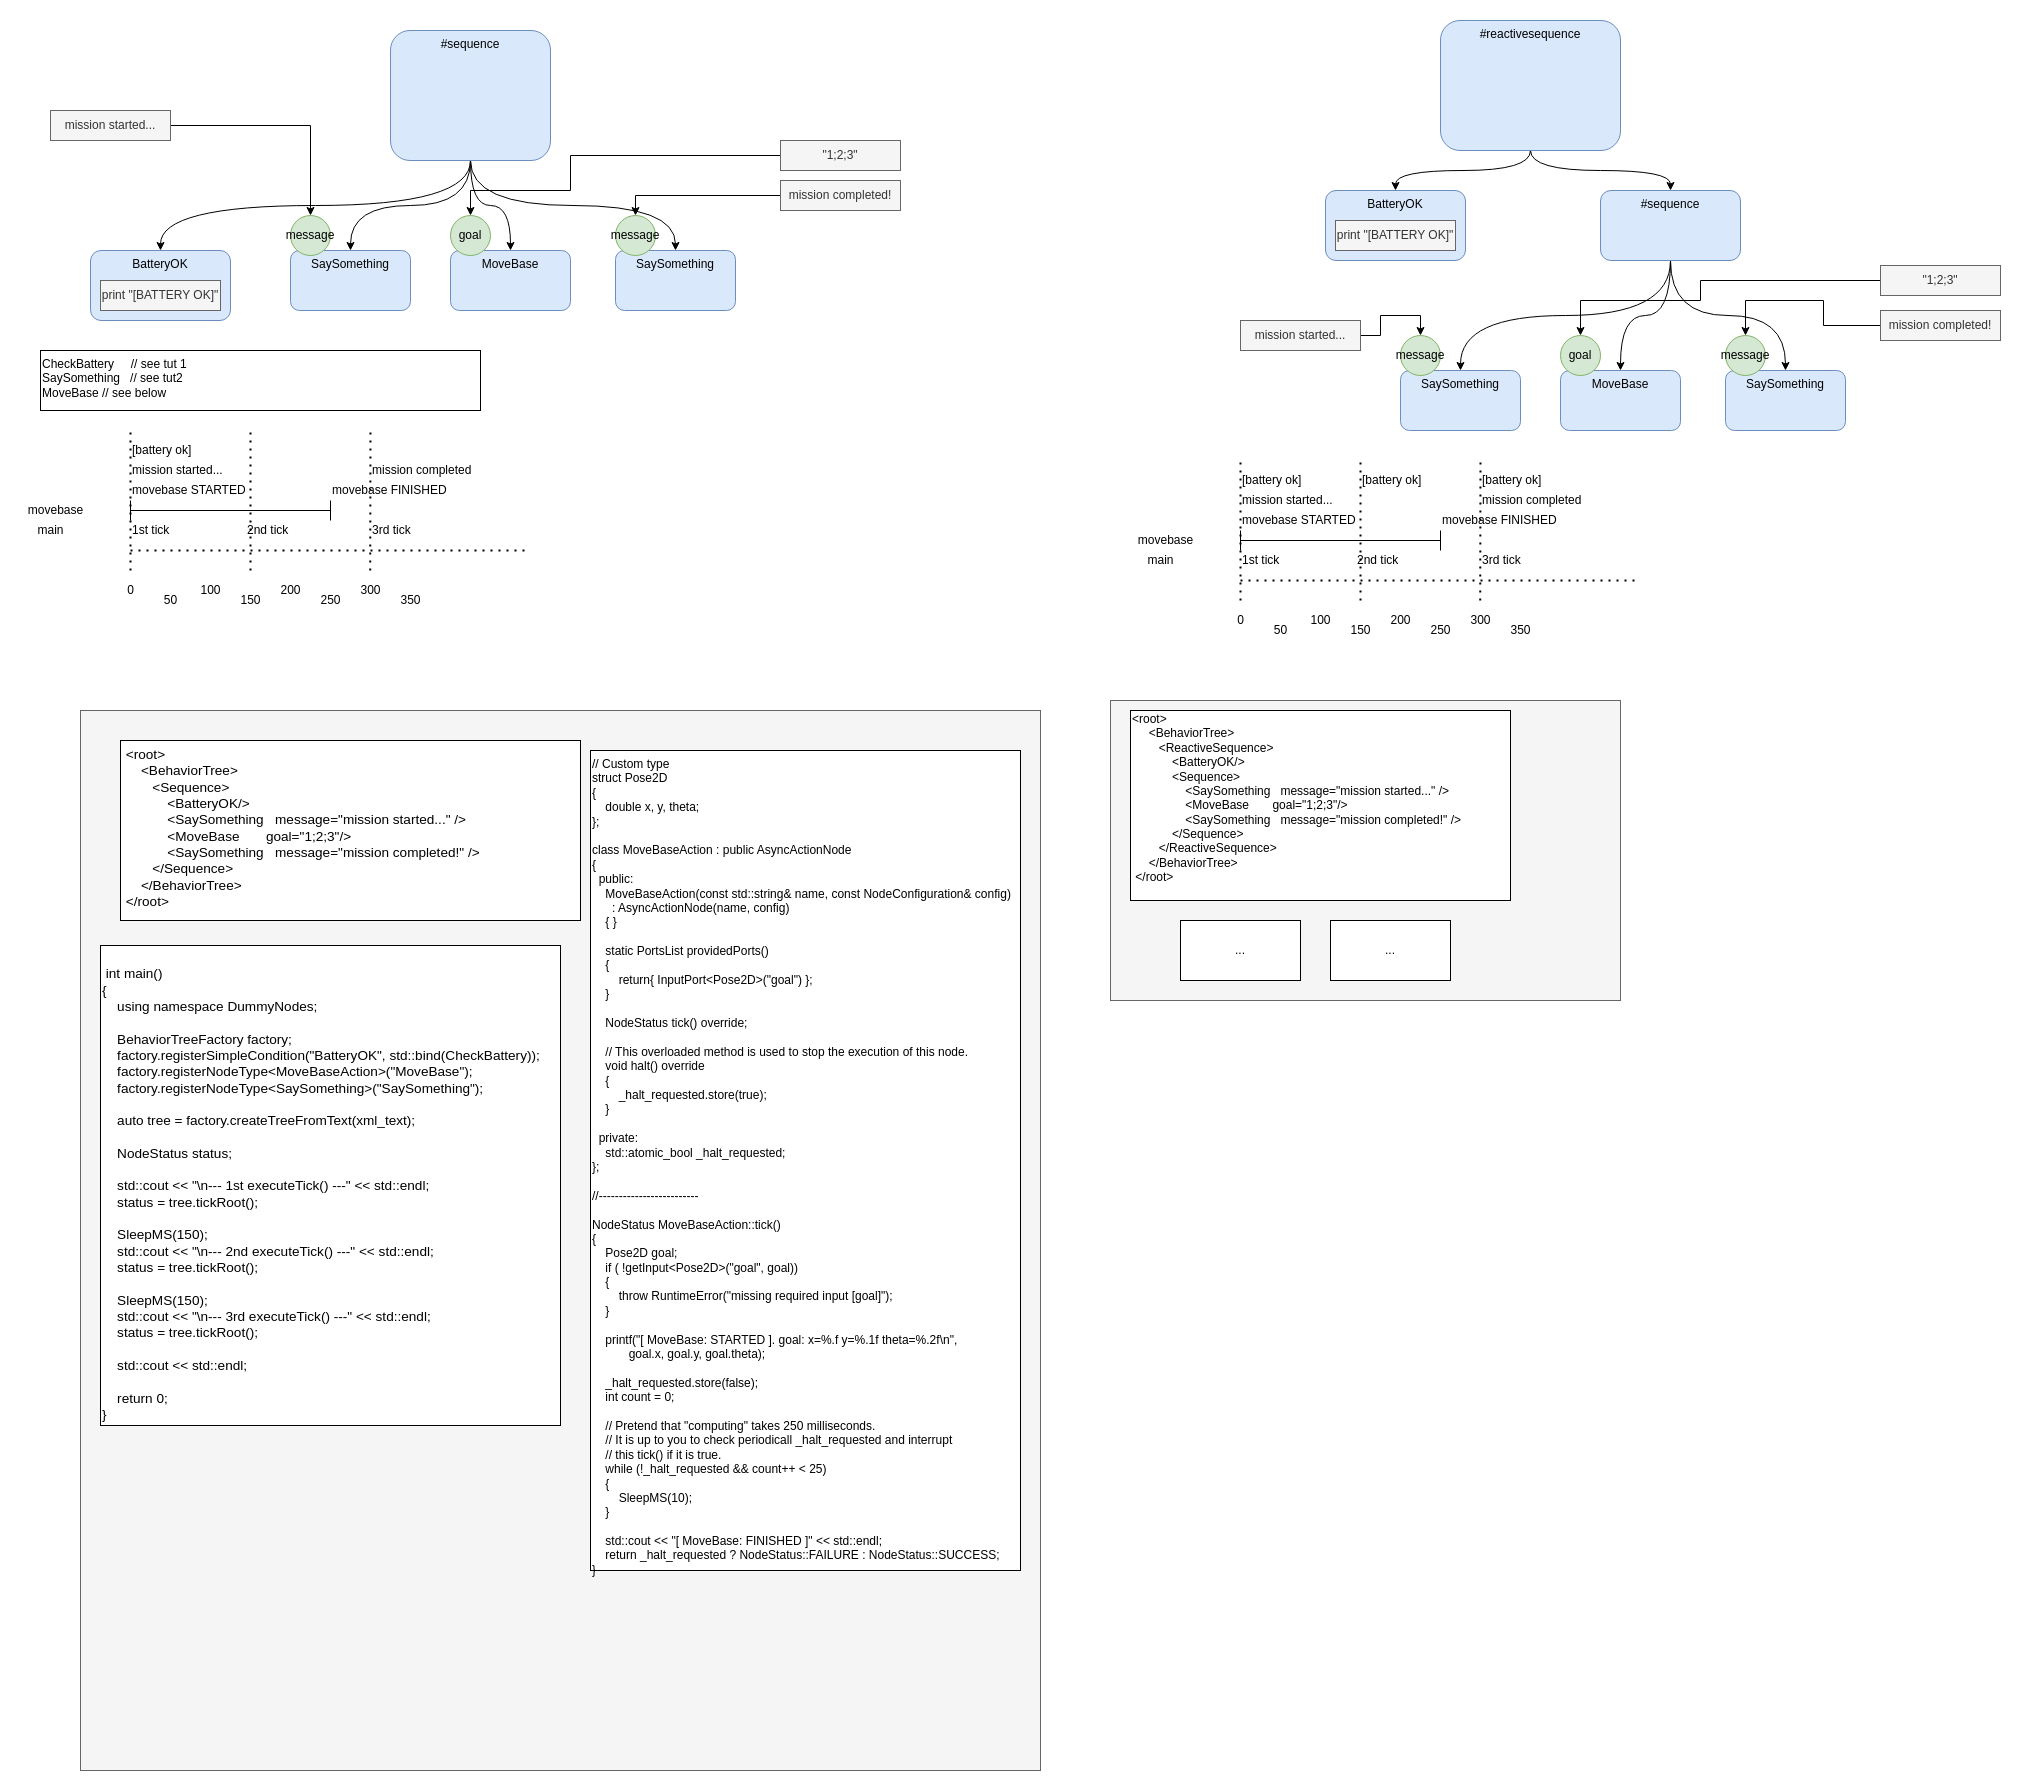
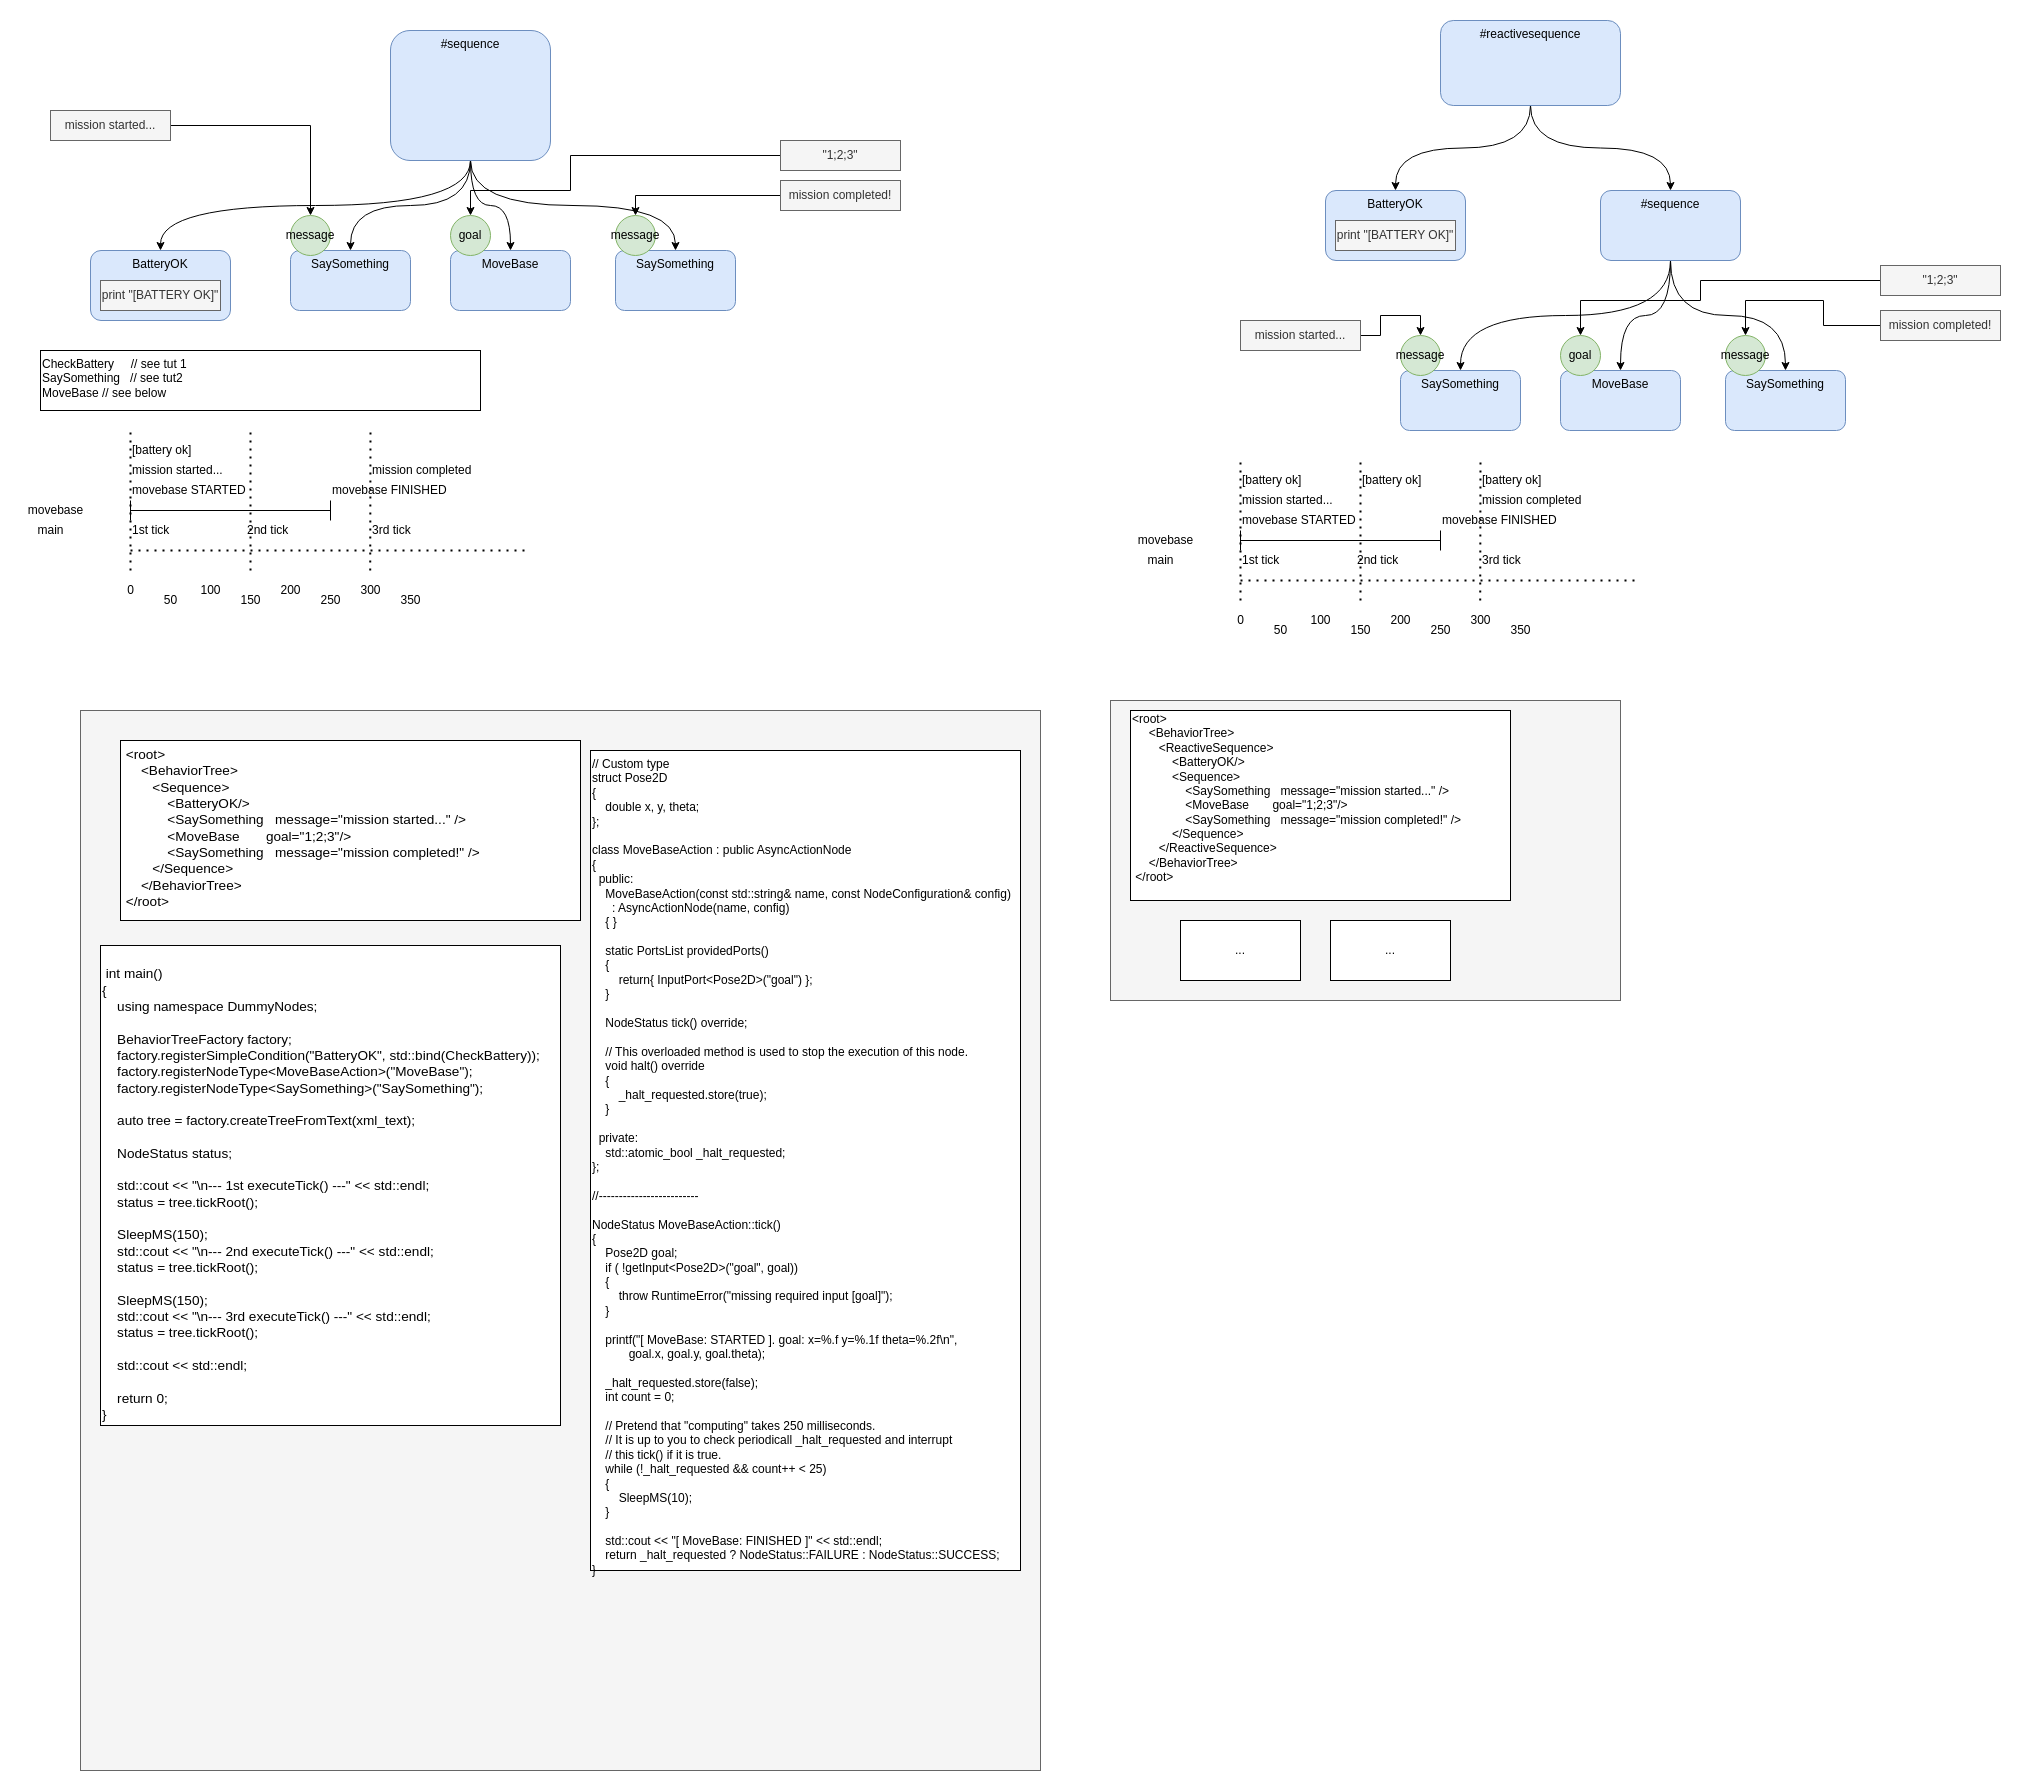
node "#reactivesequence": size 180x130 -> 180x85
